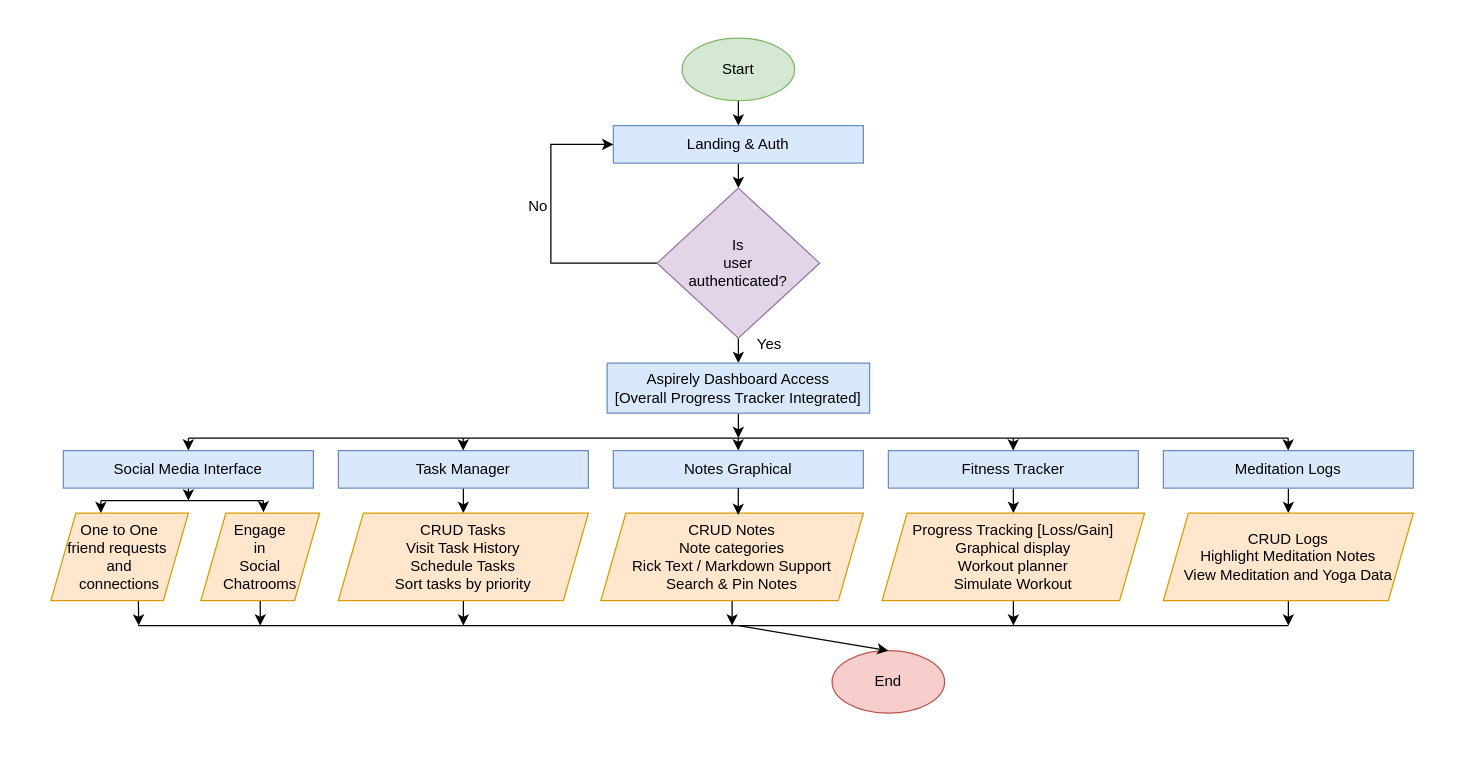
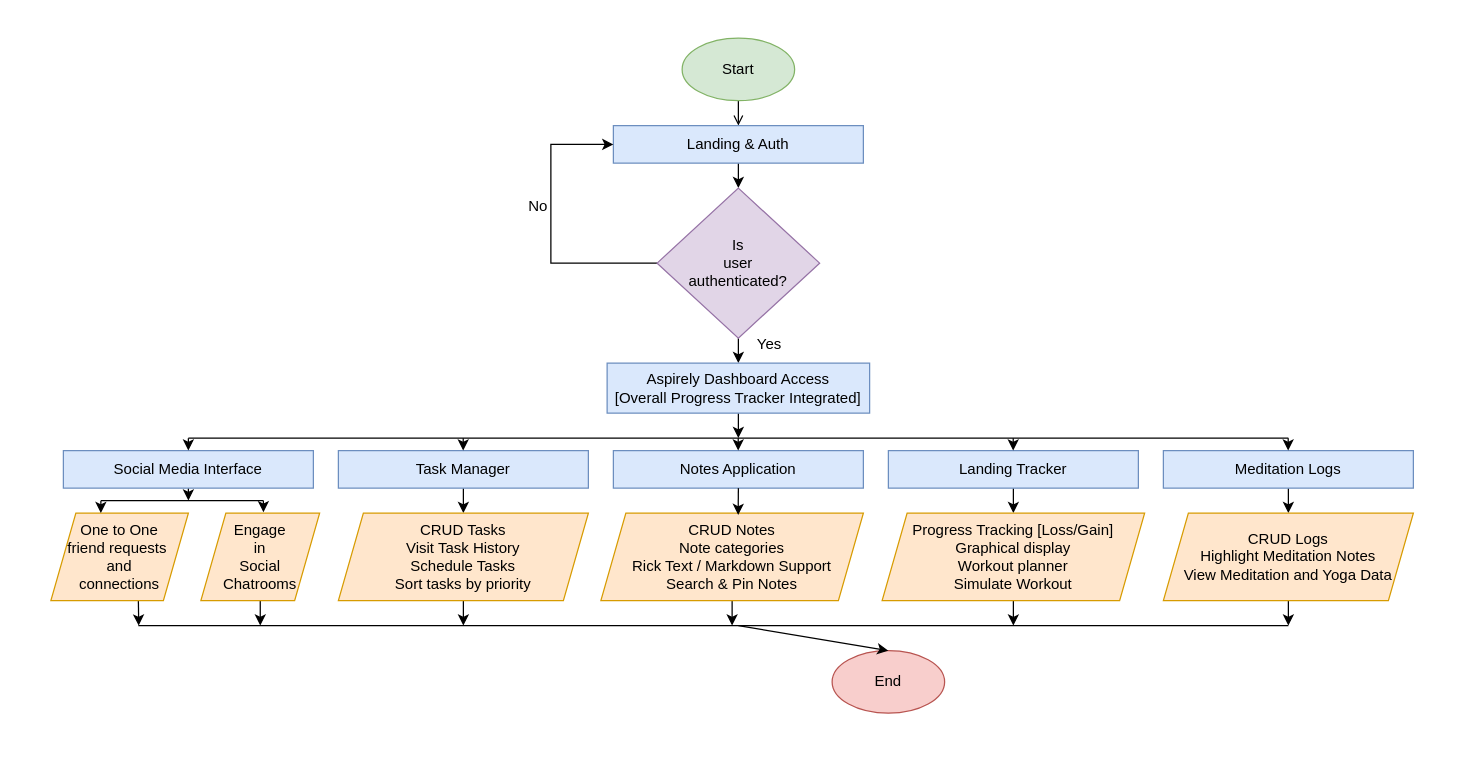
edge "Start" -> "Landing & Auth": arrowhead classic -> open
node "Notes Graphical": label "Notes Graphical" -> "Notes Application"
node "Fitness Tracker": label "Fitness Tracker" -> "Landing Tracker"
